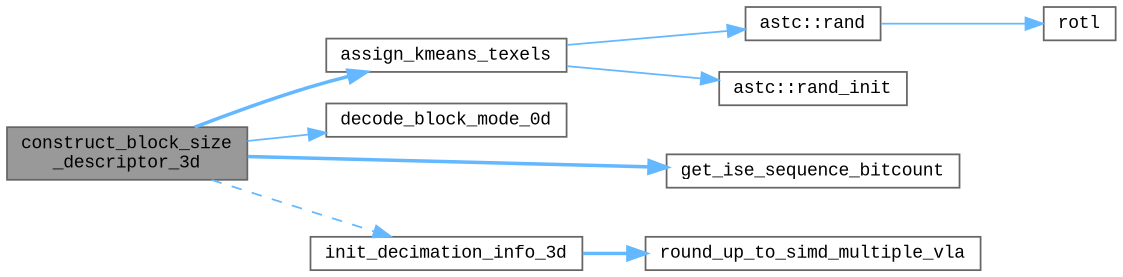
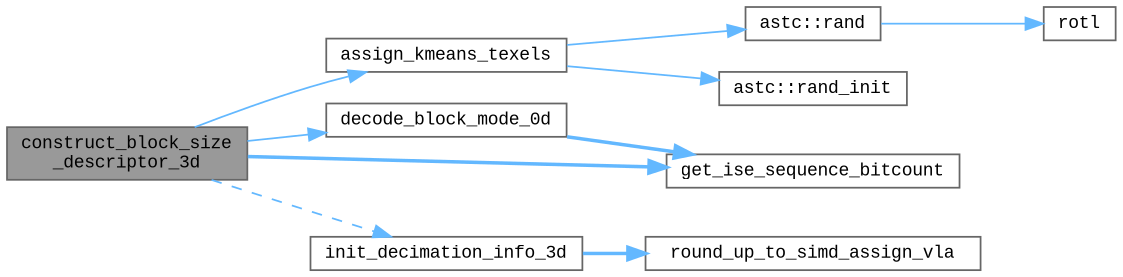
edge "construct_block_size _descriptor_3d" -> "assign_kmeans_texels": style bold -> solid
edge "decode_block_mode_0d" -> "get_ise_sequence_bitcount": added
node "round_up_to_simd_multiple_vla": label "round_up_to_simd_multiple_vla" -> "round_up_to_simd_assign_vla"
